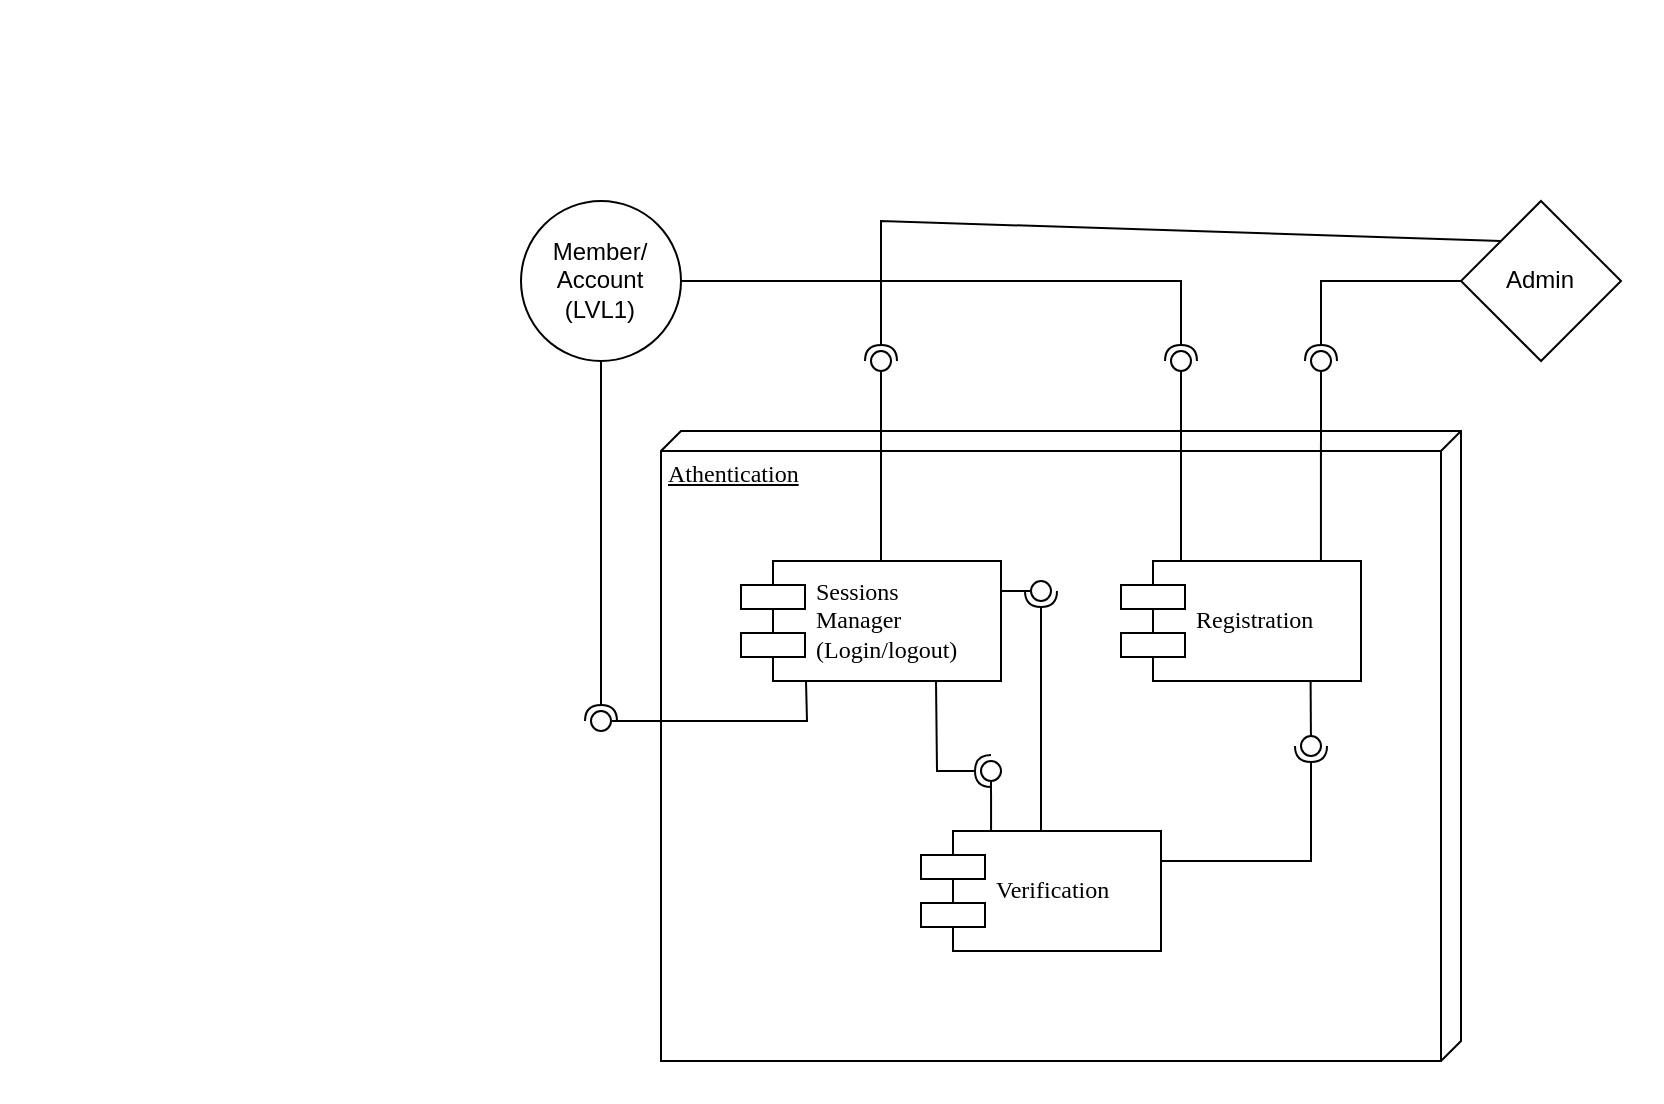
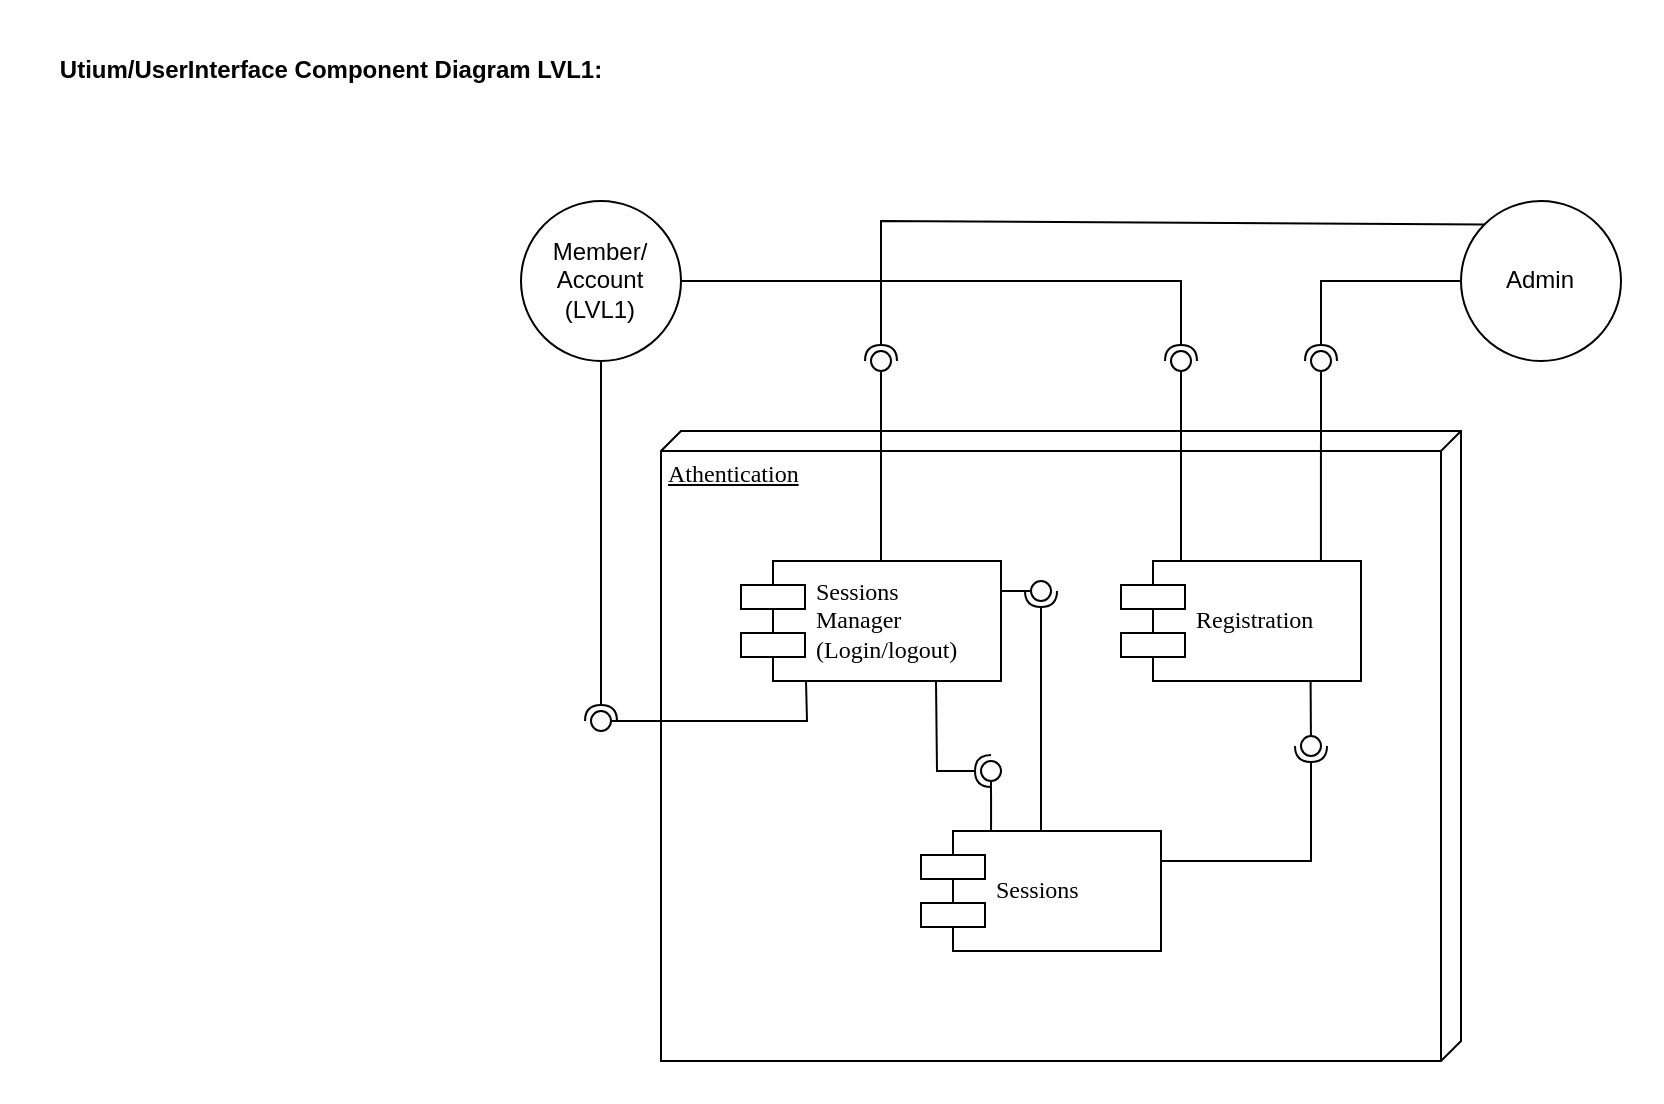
node "Utium/UserInterface Component Diagram LVL1:": added
node "Admin": shape diamond -> ellipse
node "Verification": label "Verification" -> "Sessions"
